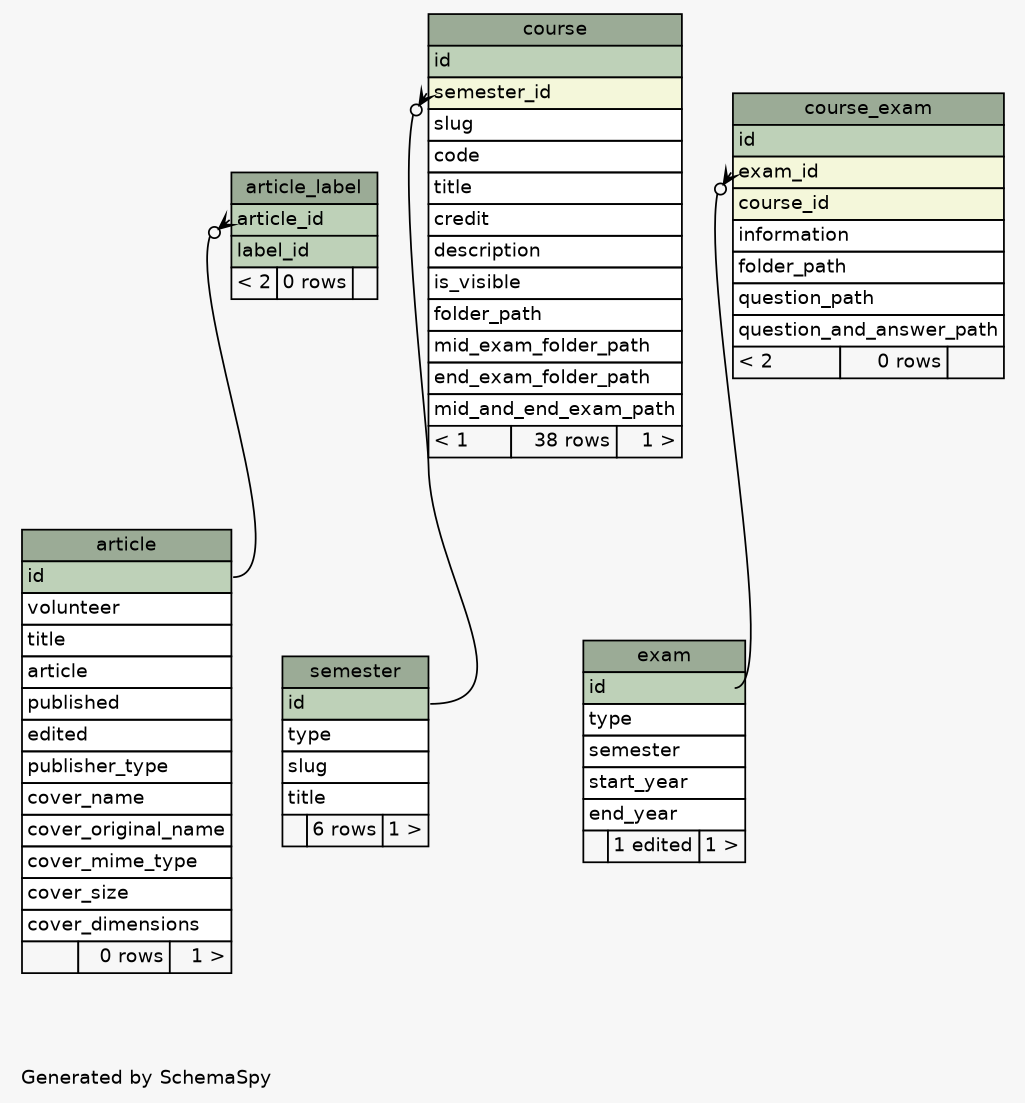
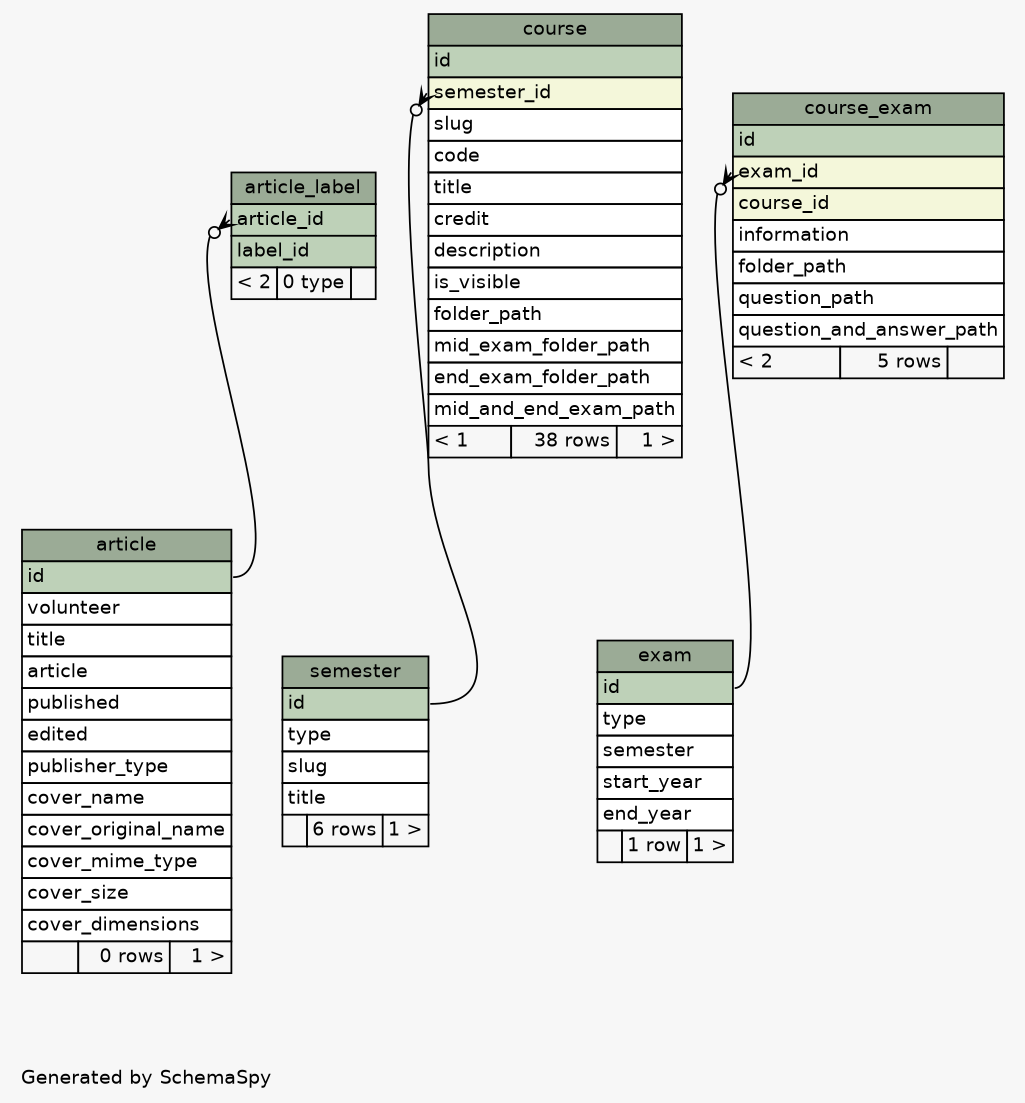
node "article_label": text "0 rows" -> "0 type"
node "course_exam": text "0 rows" -> "5 rows"
node "exam": text "1 edited" -> "1 row"
